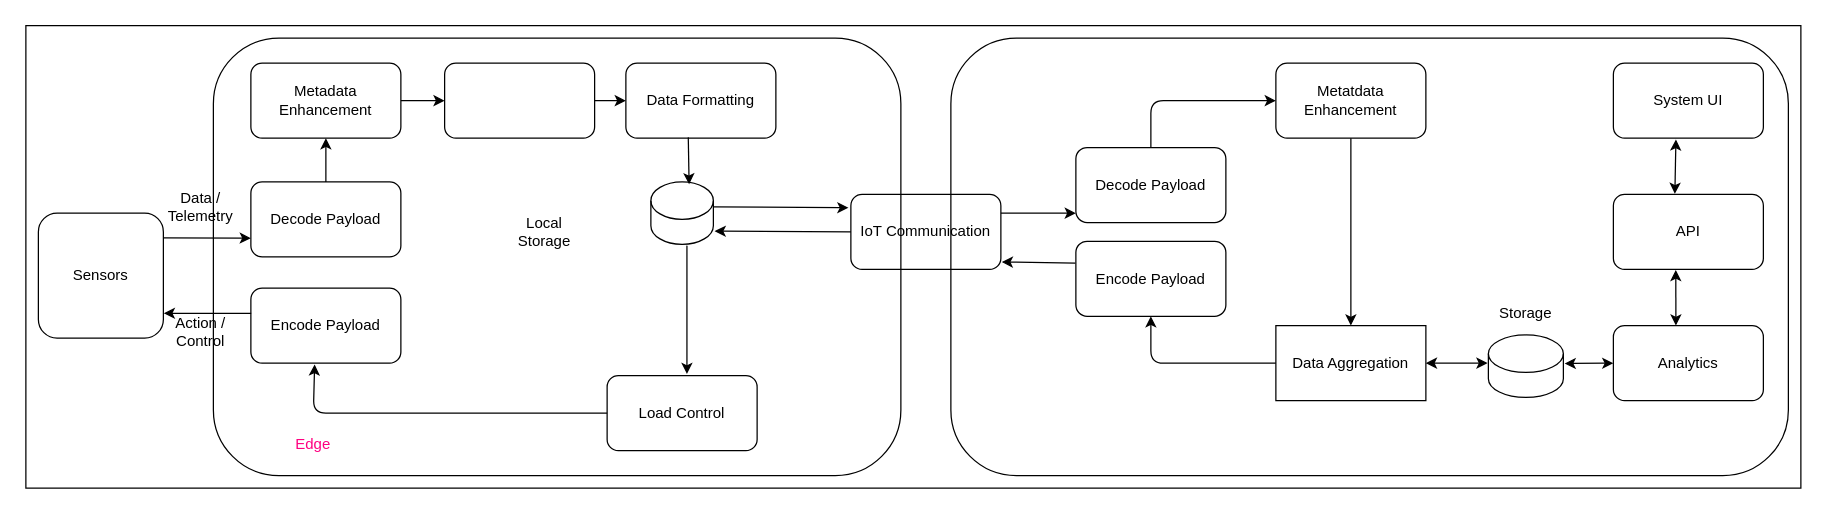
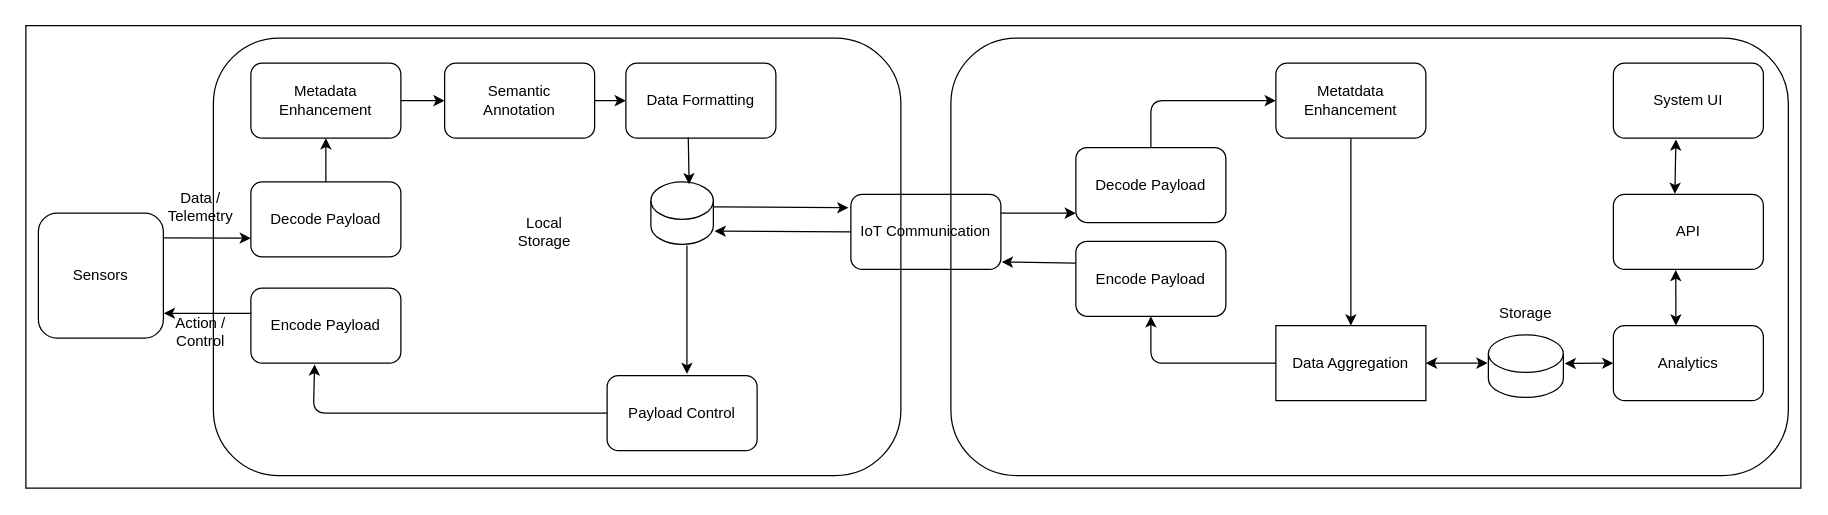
node "Semantic Annotation": added
node "Load Control": label "Load Control" -> "Payload Control"
node "Edge": removed
